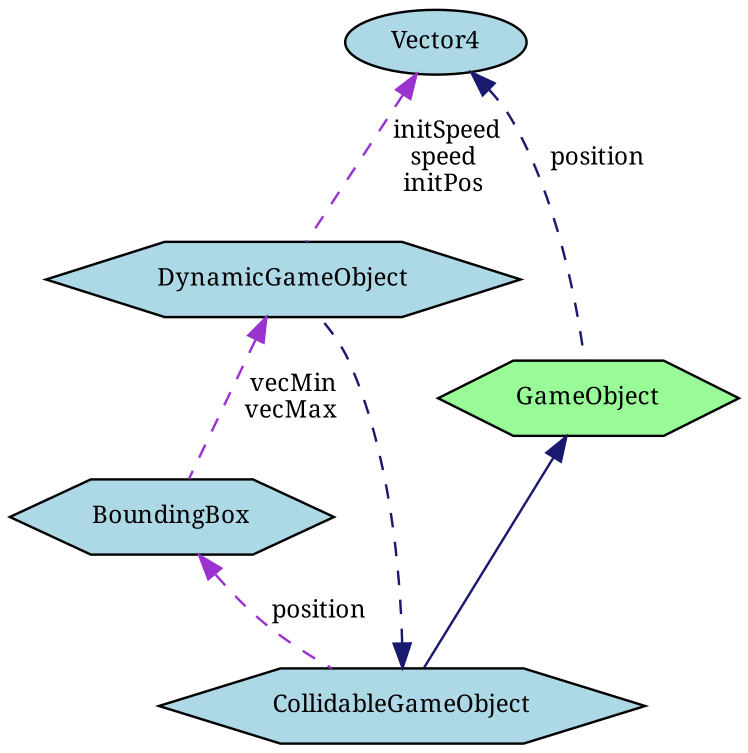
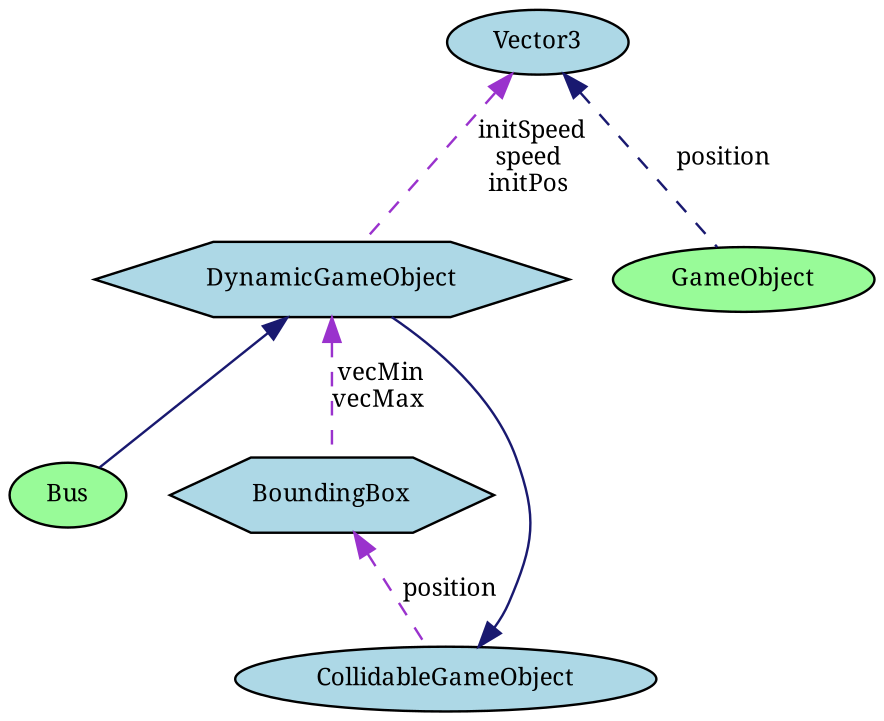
node "Vector4": label "Vector4" -> "Vector3"
node "GameObject": shape hexagon -> ellipse
edge "DynamicGameObject" -> "CollidableGameObject": style dashed -> solid
node "Bus": added
edge "CollidableGameObject" -> "GameObject": removed
node "CollidableGameObject": shape hexagon -> ellipse
